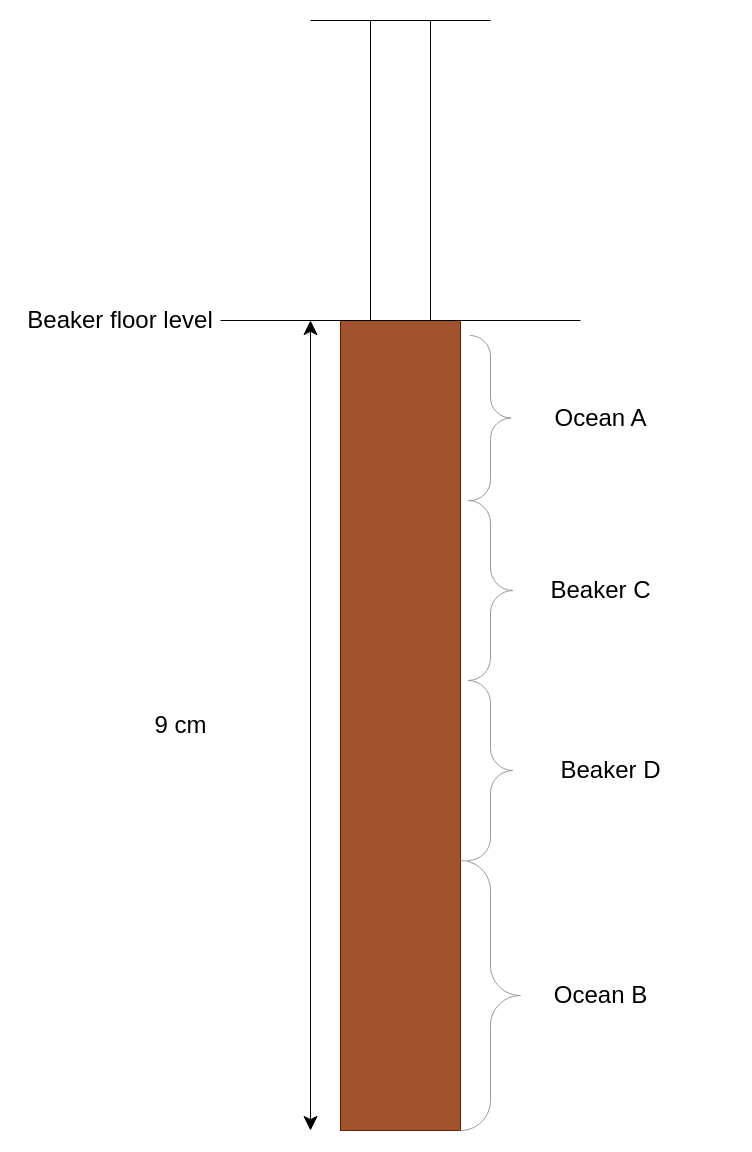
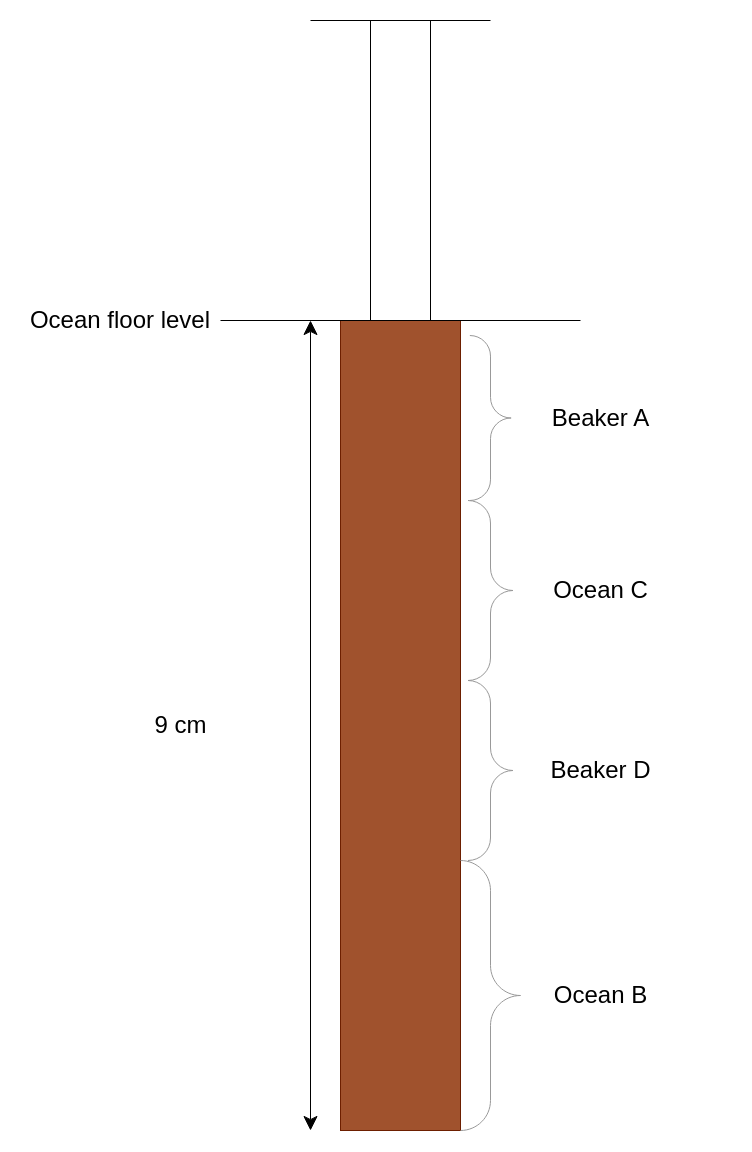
node "Beaker floor level": label "Beaker floor level" -> "Ocean floor level"
node "Ocean A": label "Ocean A" -> "Beaker A"
node "Beaker C": label "Beaker C" -> "Ocean C"
node "Beaker D": moved (611, 771) -> (601, 771)
